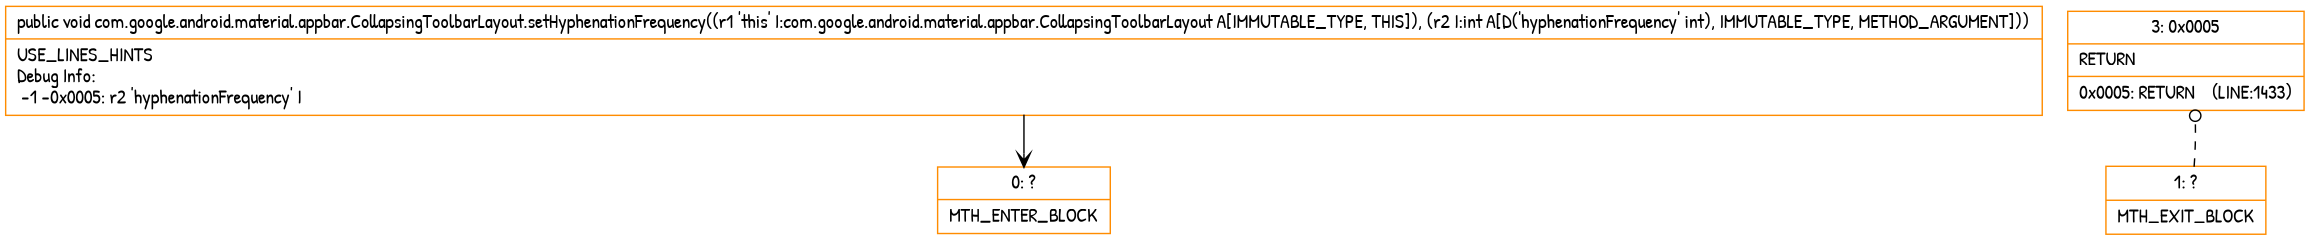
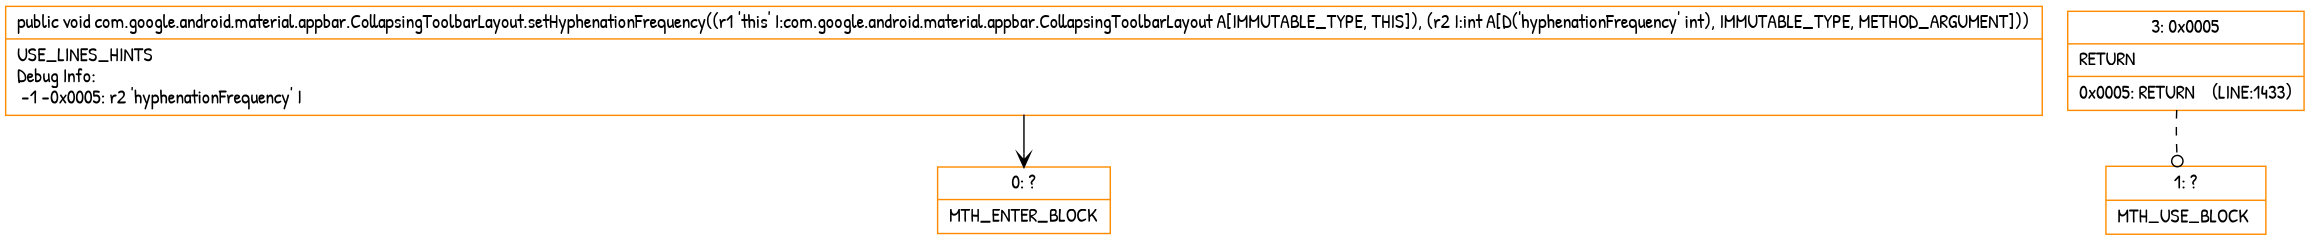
edge "1: ?" -> "3: 0x0005": reversed
node "1: ?": text "MTH_EXIT_BLOCK" -> "MTH_USE_BLOCK"
